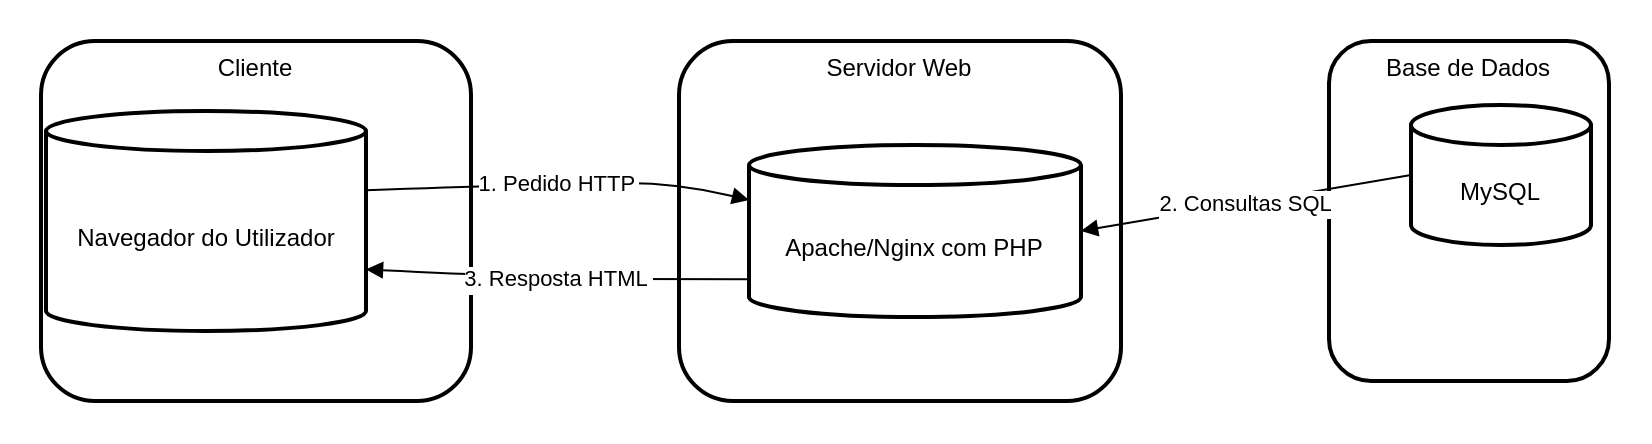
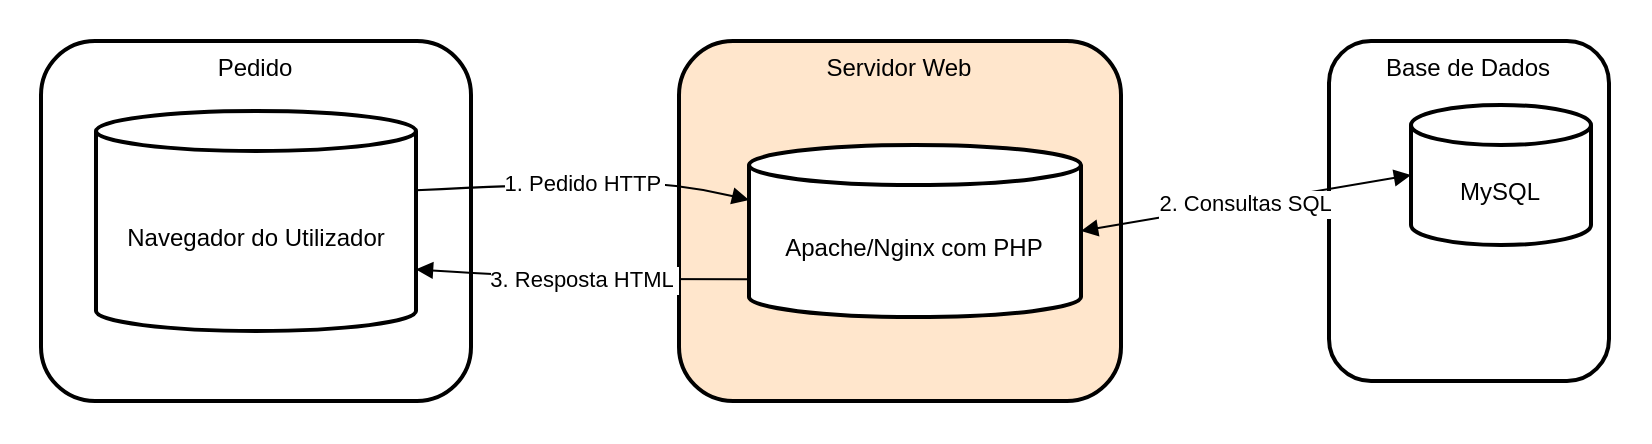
node "Cliente": label "Cliente" -> "Pedido"
node "Servidor Web": fillcolor #ffffff -> #ffe6cc
edge "MySQL" -> "Apache/Nginx com PHP": arrowhead none -> block
node "Navegador do Utilizador": moved (206, 221) -> (256, 221)
